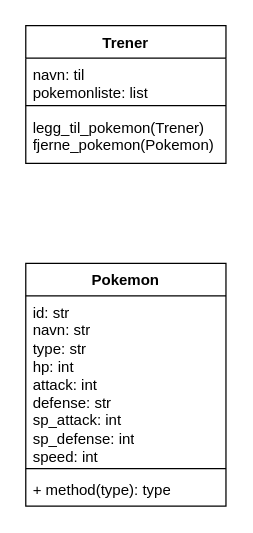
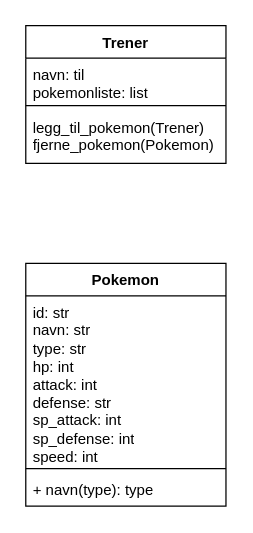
node "+ method(type): type": label "+ method(type): type" -> "+ navn(type): type"
